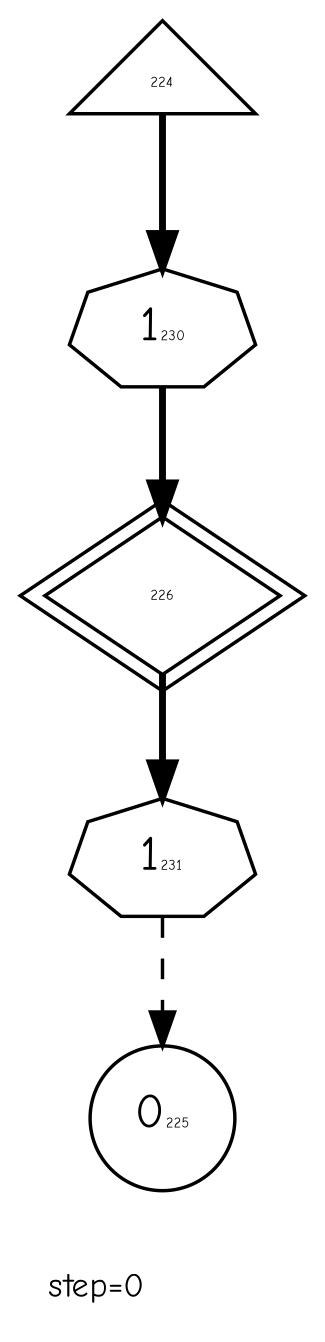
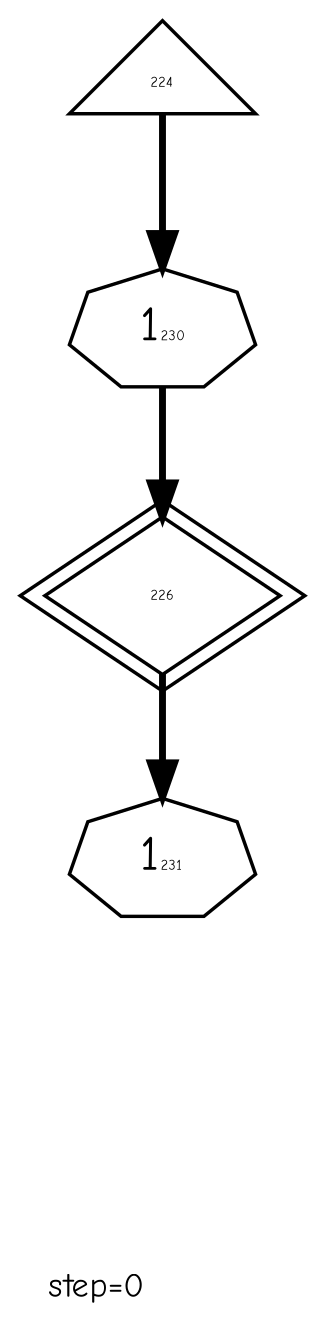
node "0": removed
